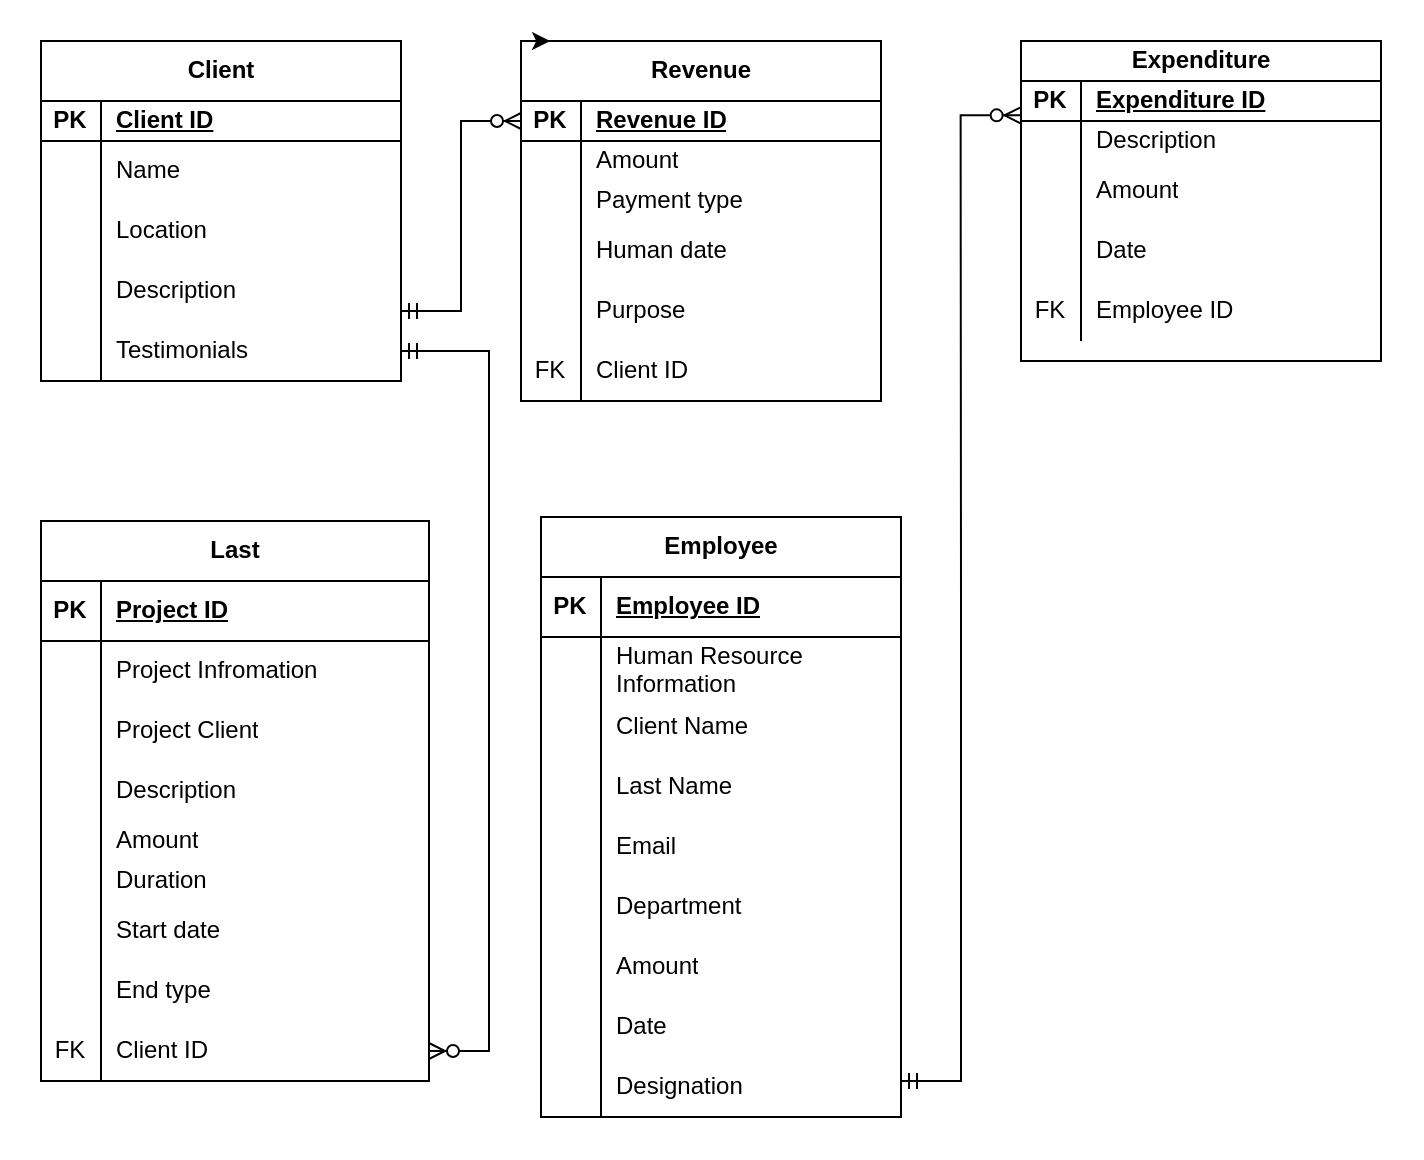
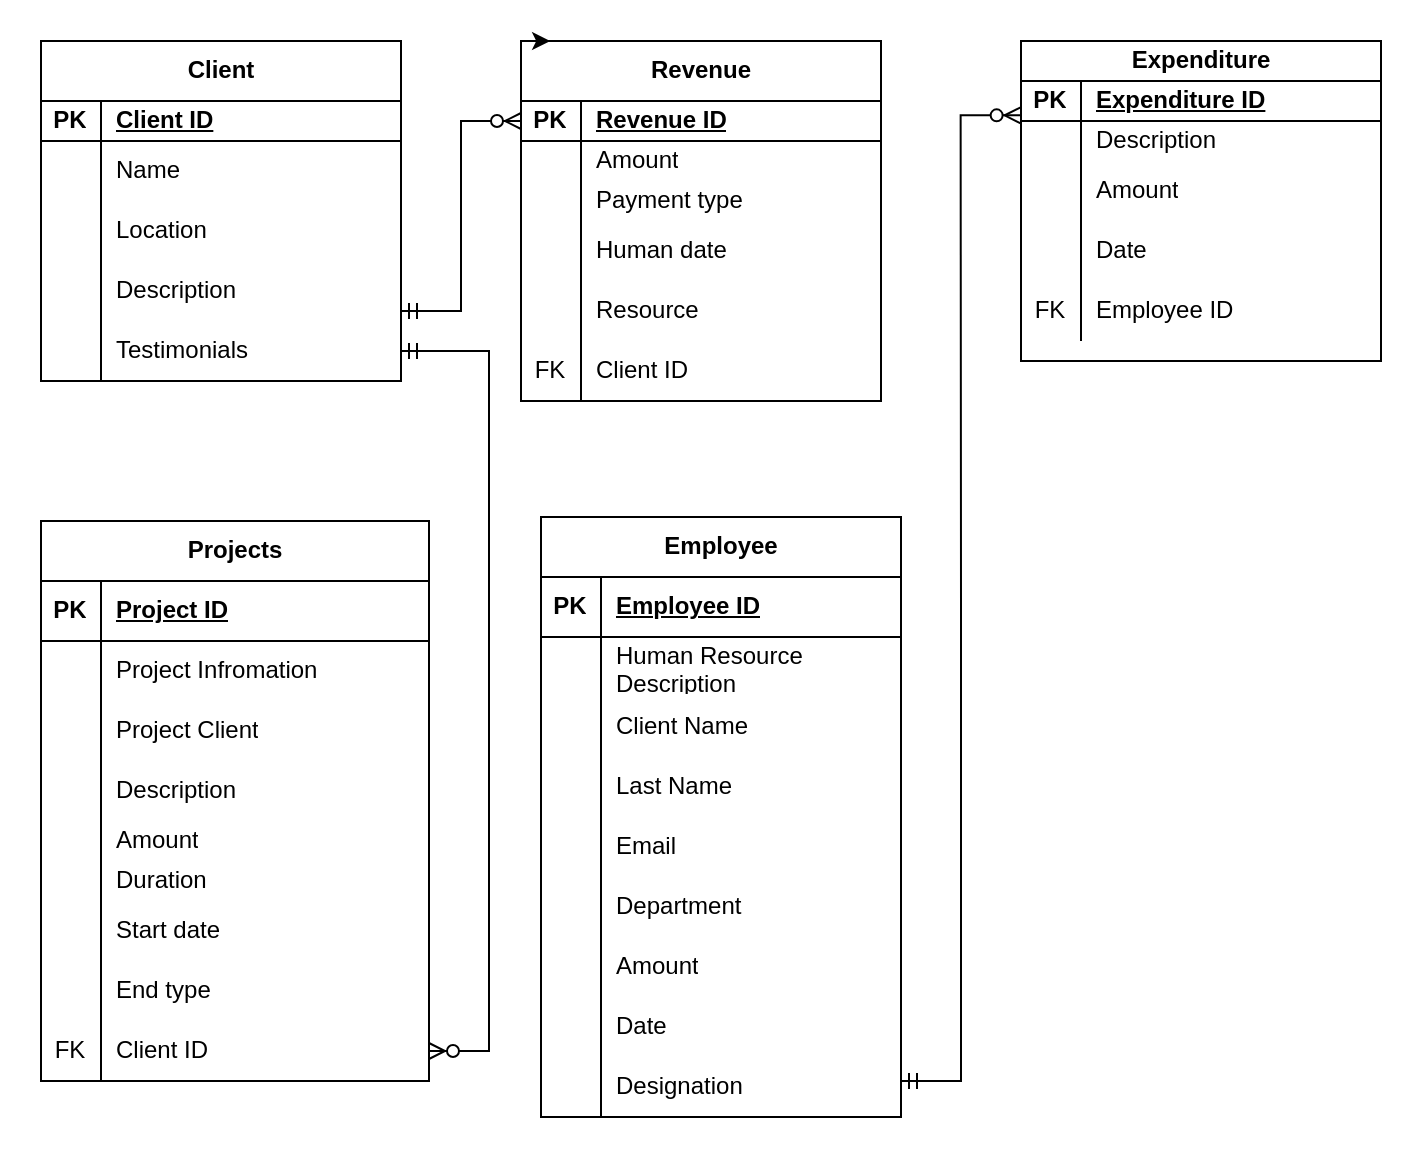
node "Purpose": label "Purpose" -> "Resource"
node "Last": label "Last" -> "Projects"
node "Human Resource Information": label "Human Resource Information" -> "Human Resource Description"
